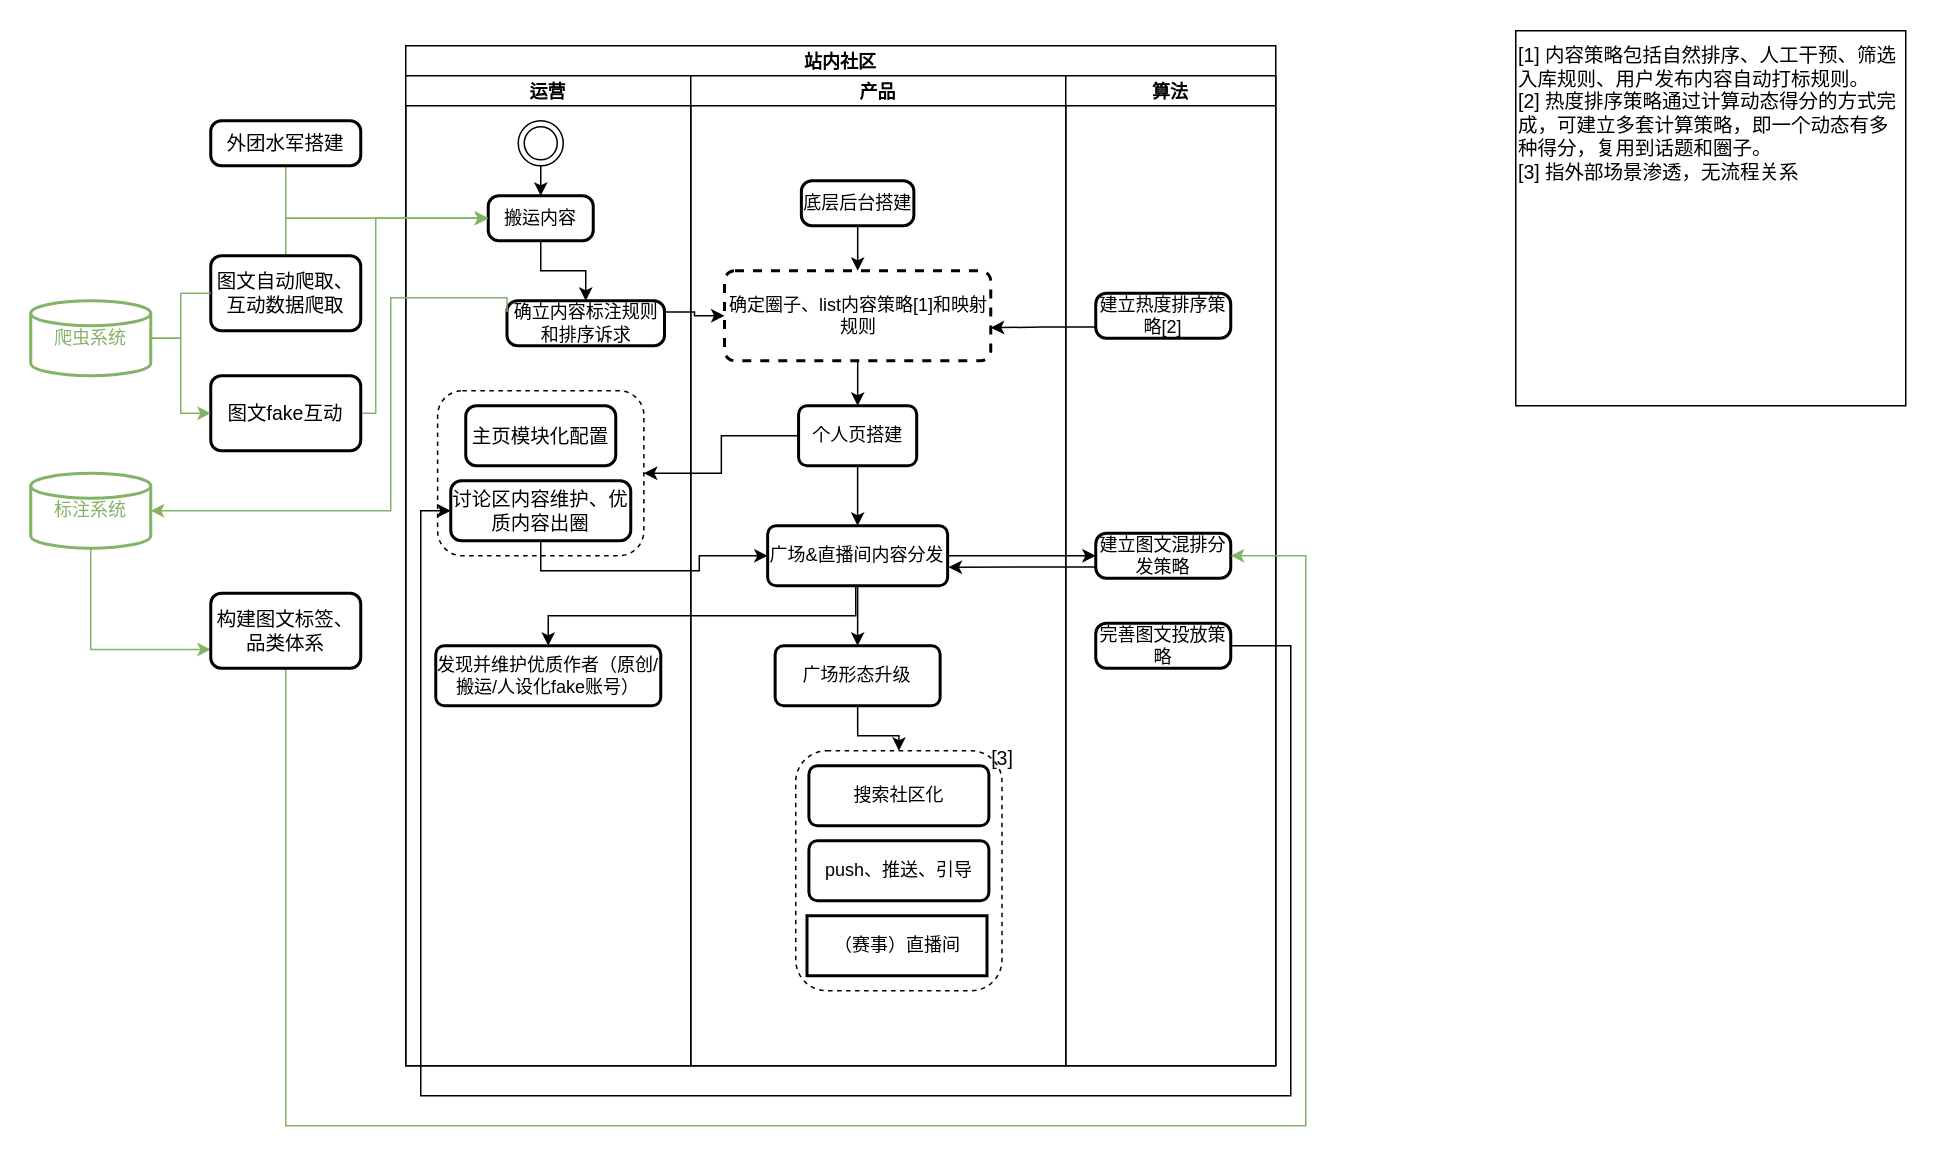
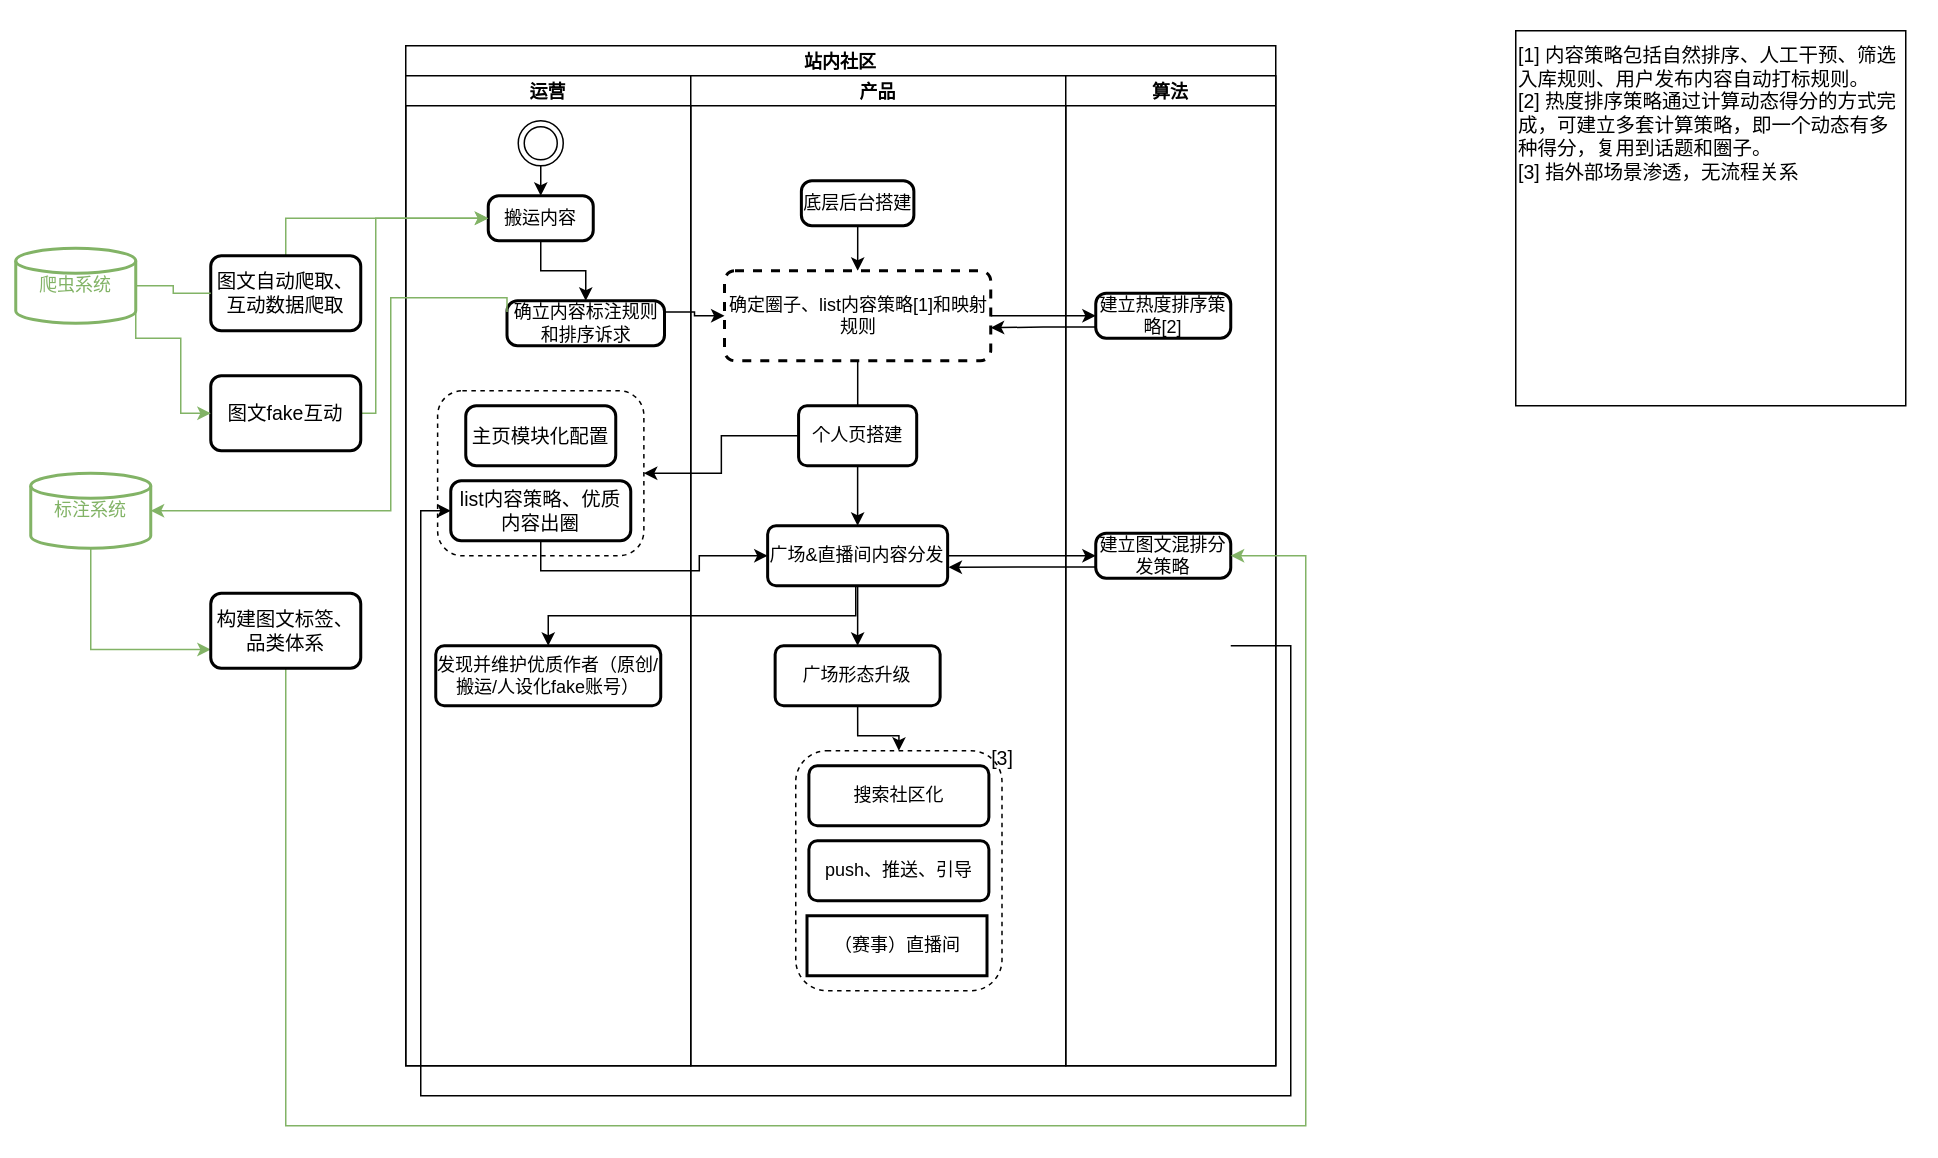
node "外团水军搭建": removed
edge "外团水军搭建" -> "搬运内容": removed
edge "确定圈子、list内容策略[1]和映射规则" -> "建立热度排序策略[2]": added
node "爬虫系统": moved (91, 338) -> (76, 286)
edge "确定圈子、list内容策略[1]和映射规则" -> "个人页搭建": arrowhead classic -> none
node "讨论区内容维护、优质内容出圈": label "讨论区内容维护、优质内容出圈" -> "list内容策略、优质内容出圈"
node "完善图文投放策略": removed
